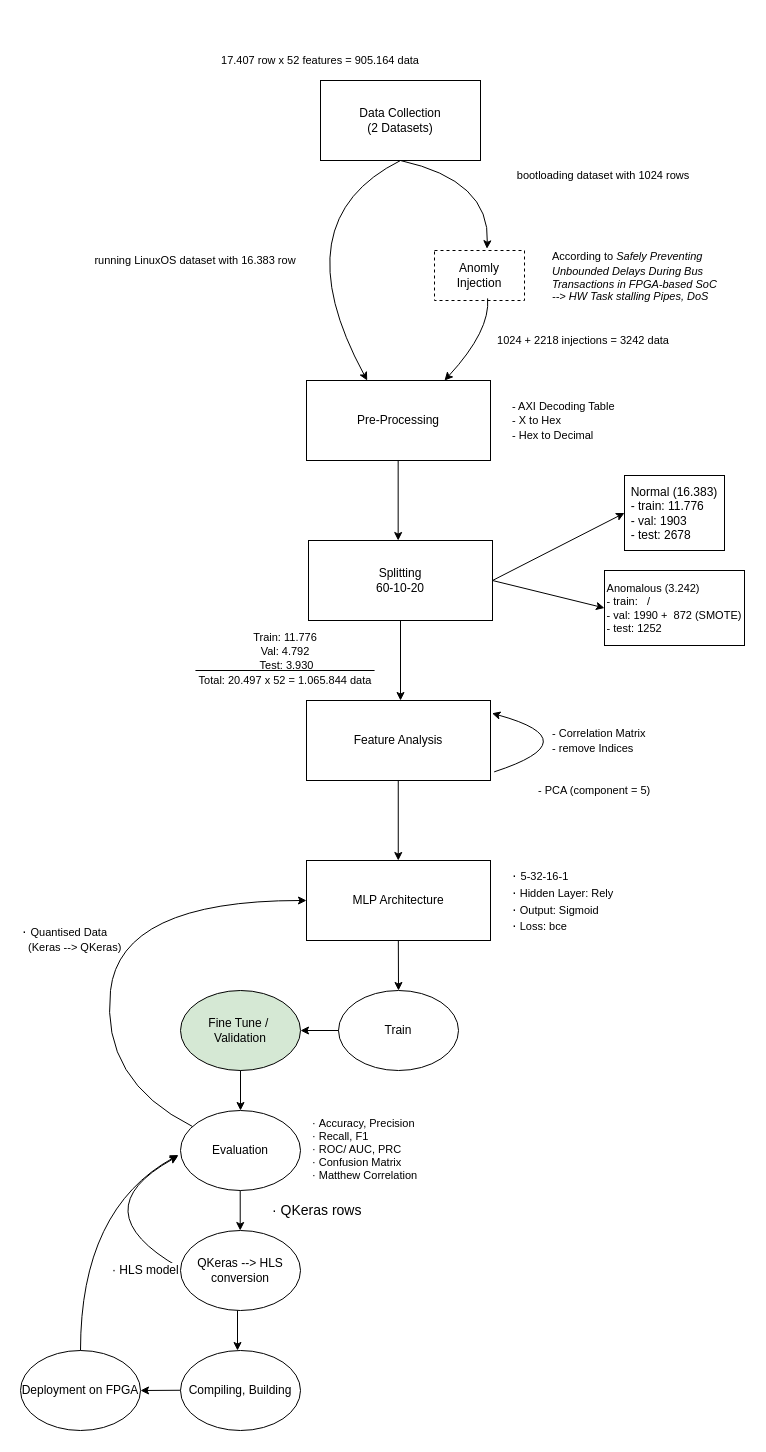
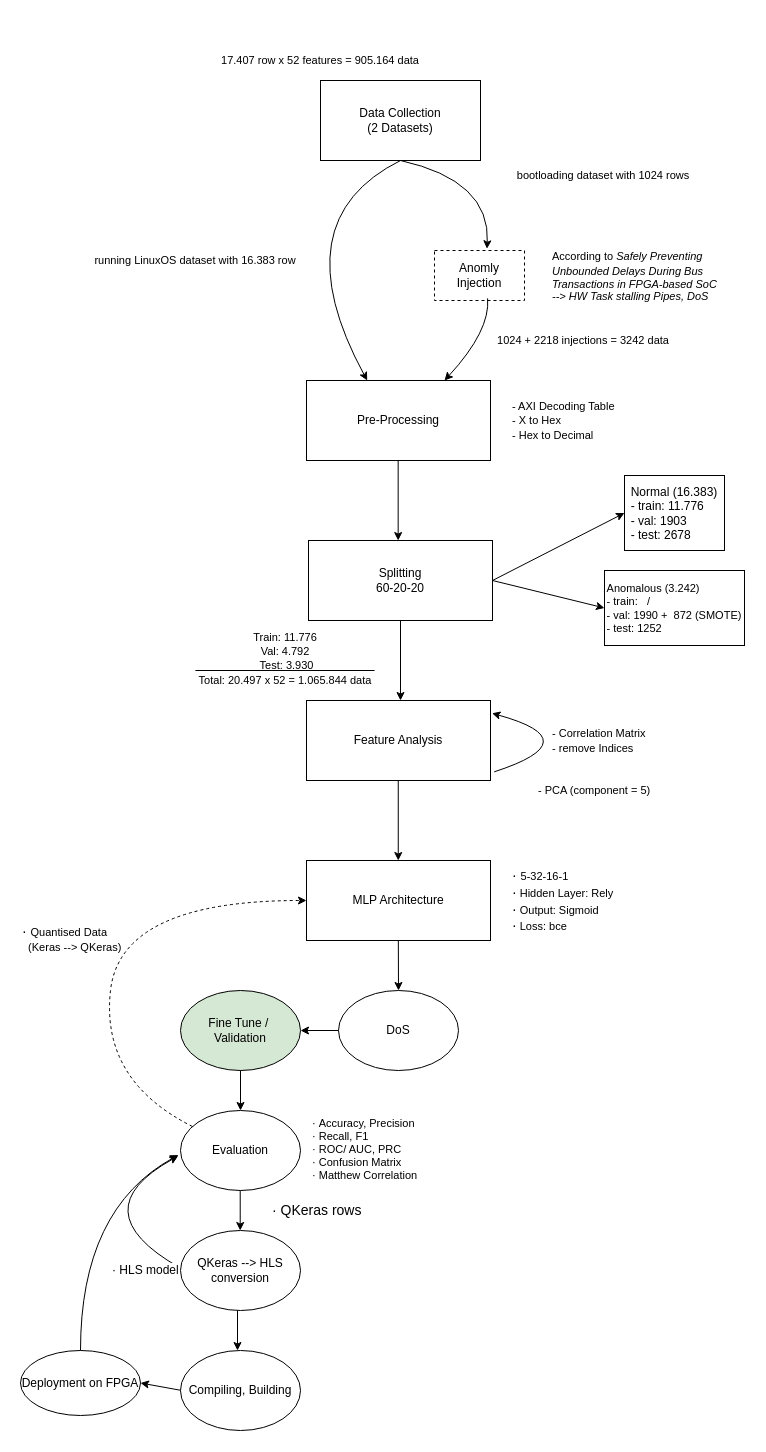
node "Splitting 60-10-20": label "Splitting 60-10-20" -> "Splitting 60-20-20"
edge "Evaluation" -> "MLP Architecture": style solid -> dashed
node "Train": label "Train" -> "DoS"
node "Deployment on FPGA": size 120x80 -> 120x65
